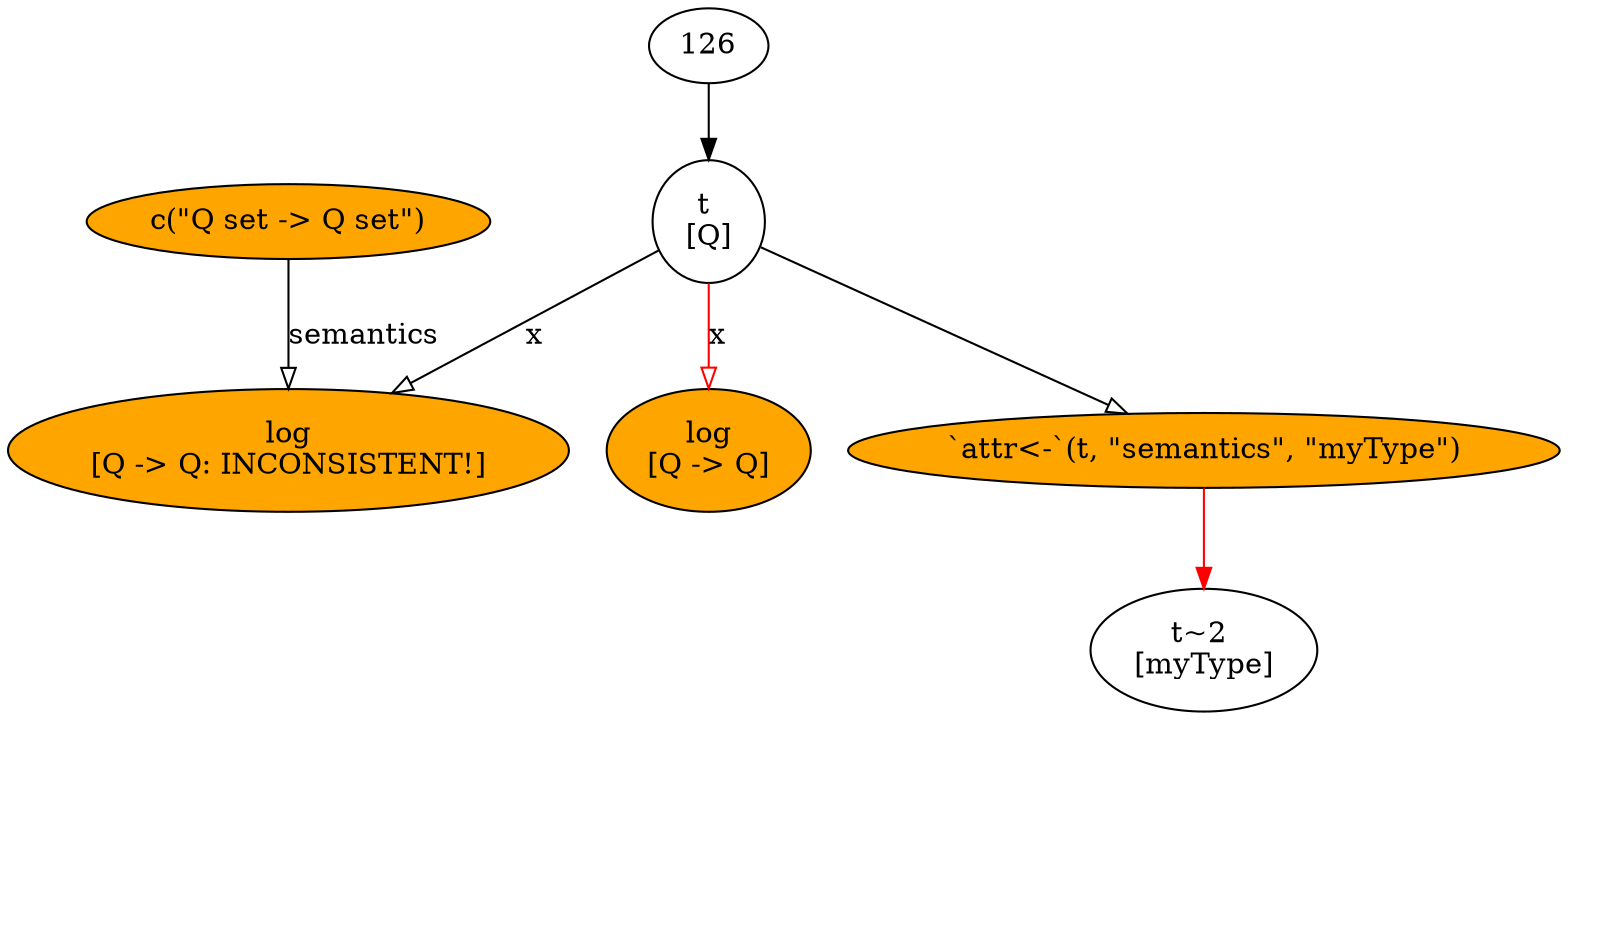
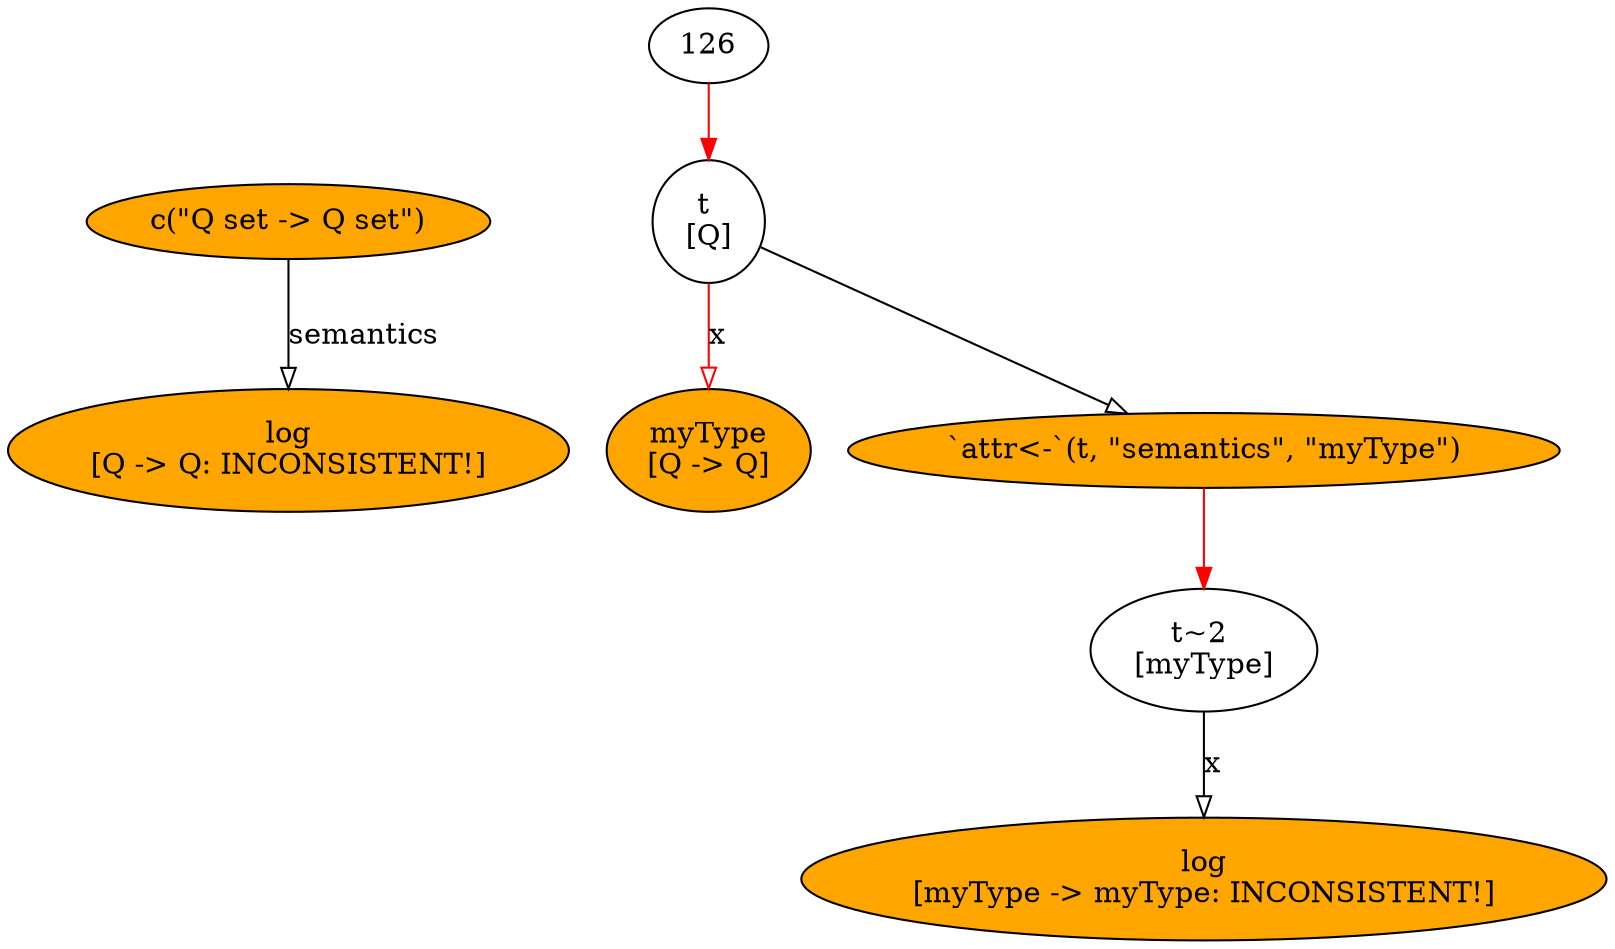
edge "126" -> "t [Q]": color black -> red
edge "t [Q]" -> "log [Q -> Q: INCONSISTENT!]": removed, label "x"
node "log [Q -> Q]": label "log [Q -> Q]" -> "myType [Q -> Q]"
node "log [myType -> myType: INCONSISTENT!]": added
